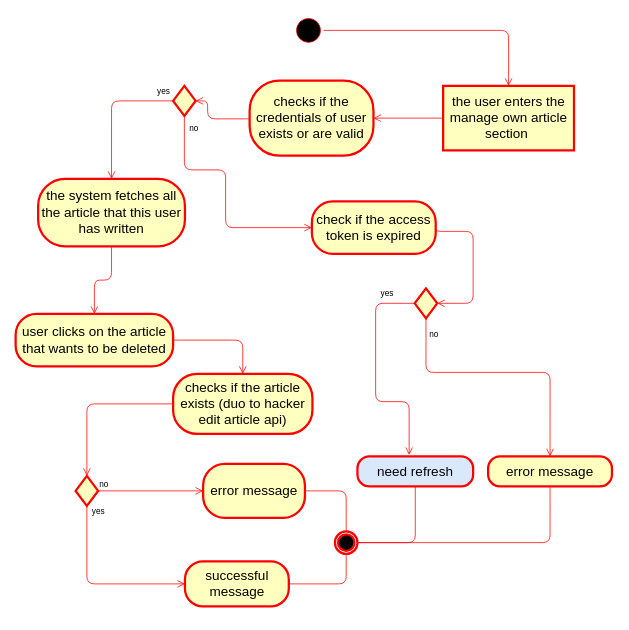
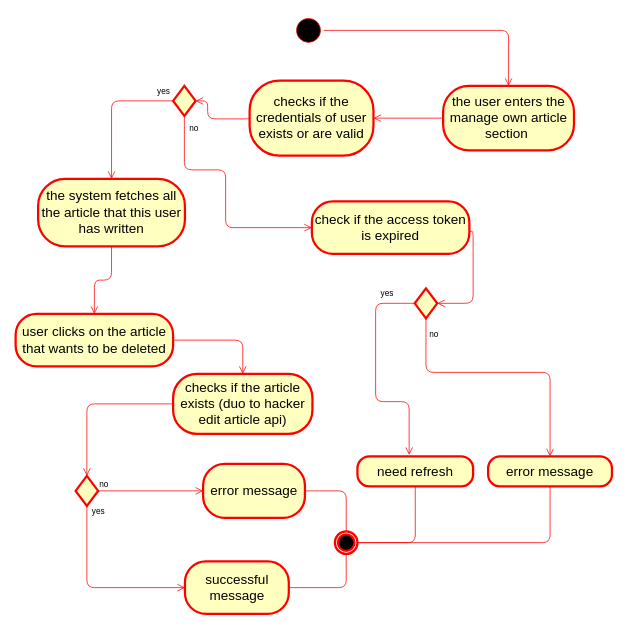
node "the user enters the manage own article section": shape rectangle -> rounded rectangle
node "check if the access token is expired": size 124x53 -> 158x53
node "need refresh": fillcolor #dae8fc -> #ffffc0
node "successful message": size 104x45 -> 104x53
